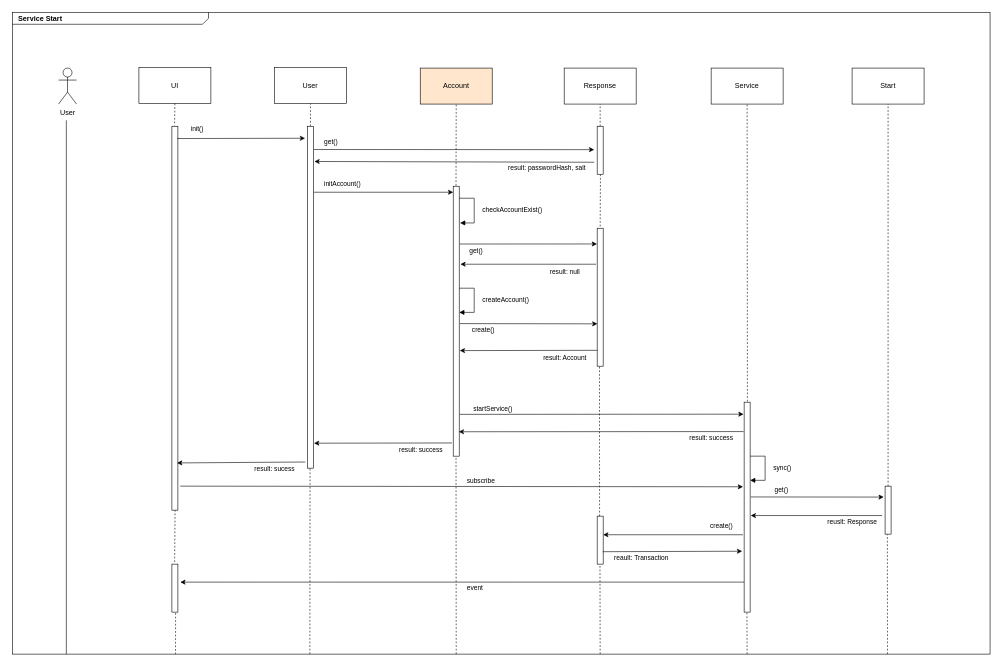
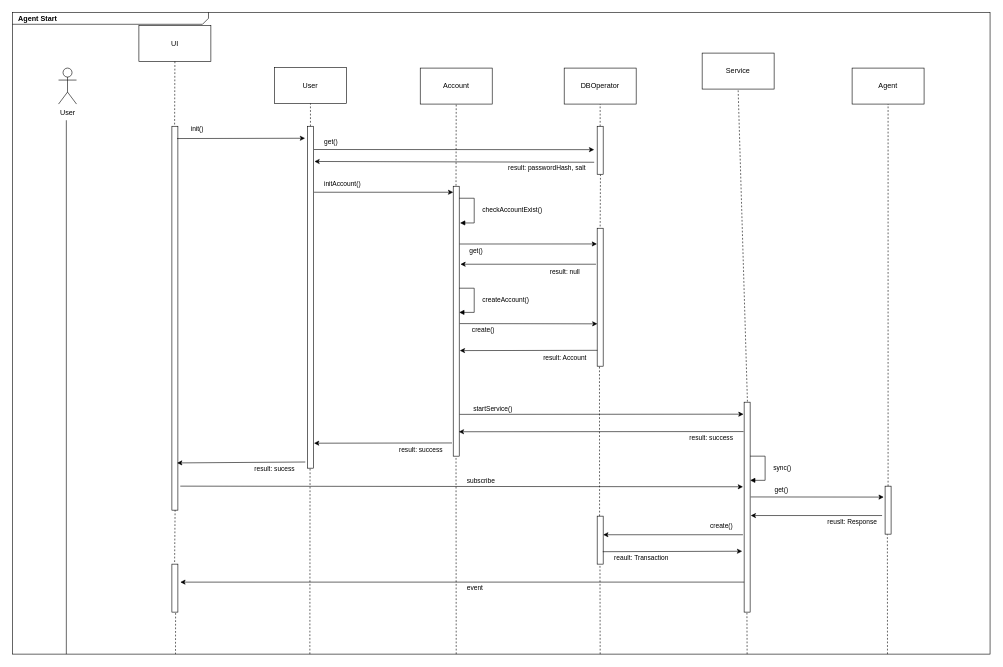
node "Service Start": label "Service Start" -> "Agent Start"
node "UI": moved (175, 86) -> (175, 44)
node "Account": fillcolor #ffe6cc -> #ffffff
node "Response": label "Response" -> "DBOperator"
node "Service": moved (747, 86) -> (738, 71)
node "Start": label "Start" -> "Agent"
